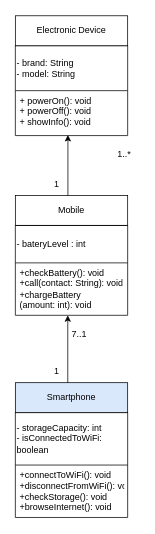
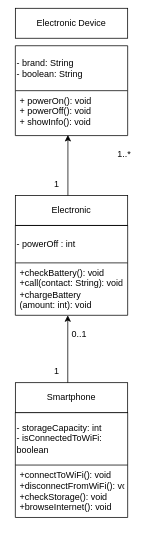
node "Electronic Device": moved (72, 30) -> (72, 23)
node "- brand: String - model: String": label "- brand: String - model: String" -> "- brand: String - boolean: String"
node "Mobile": label "Mobile" -> "Electronic"
node "- bateryLevel : int": label "- bateryLevel : int" -> "- powerOff : int"
node "7..1": label "7..1" -> "0..1"
node "Smartphone": fillcolor #dae8fc -> #ffffff
